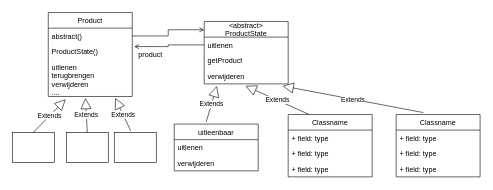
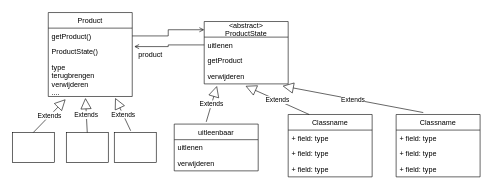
node "abstract()": label "abstract()" -> "getProduct()"
node "uitlenen terugbrengen verwijderen ....": label "uitlenen terugbrengen verwijderen ...." -> "type terugbrengen verwijderen ...."
